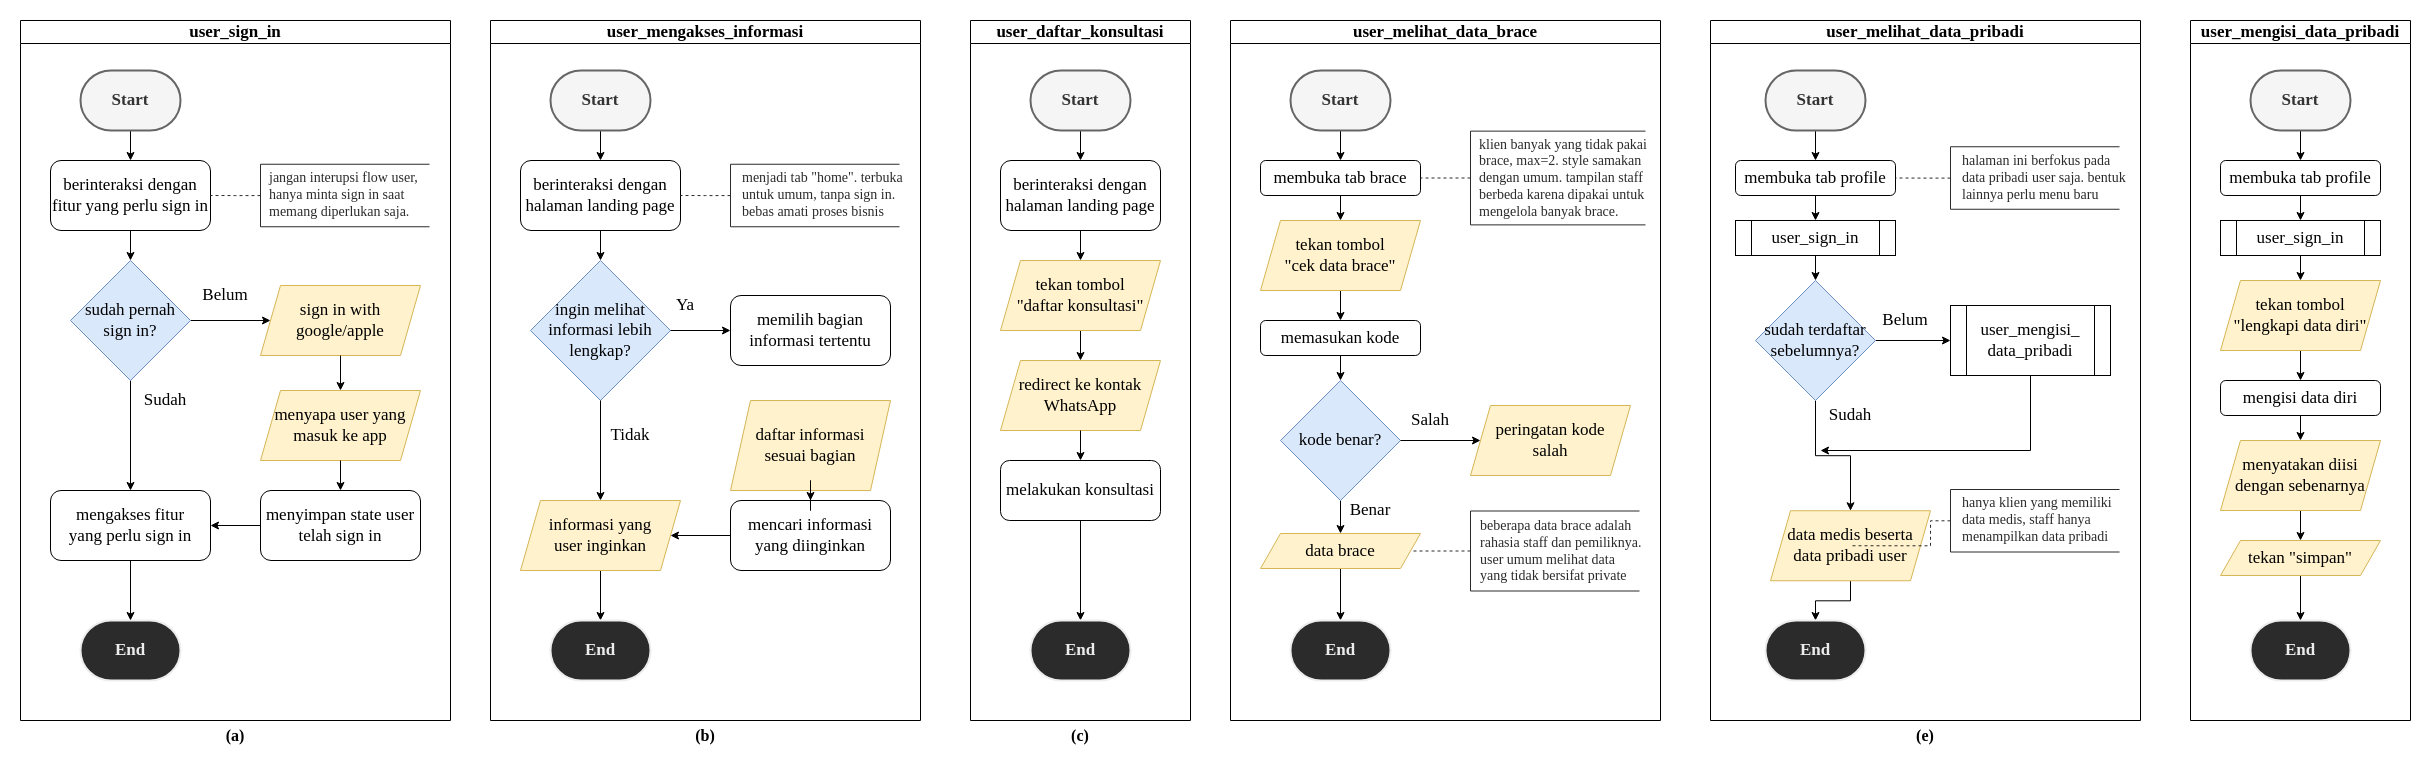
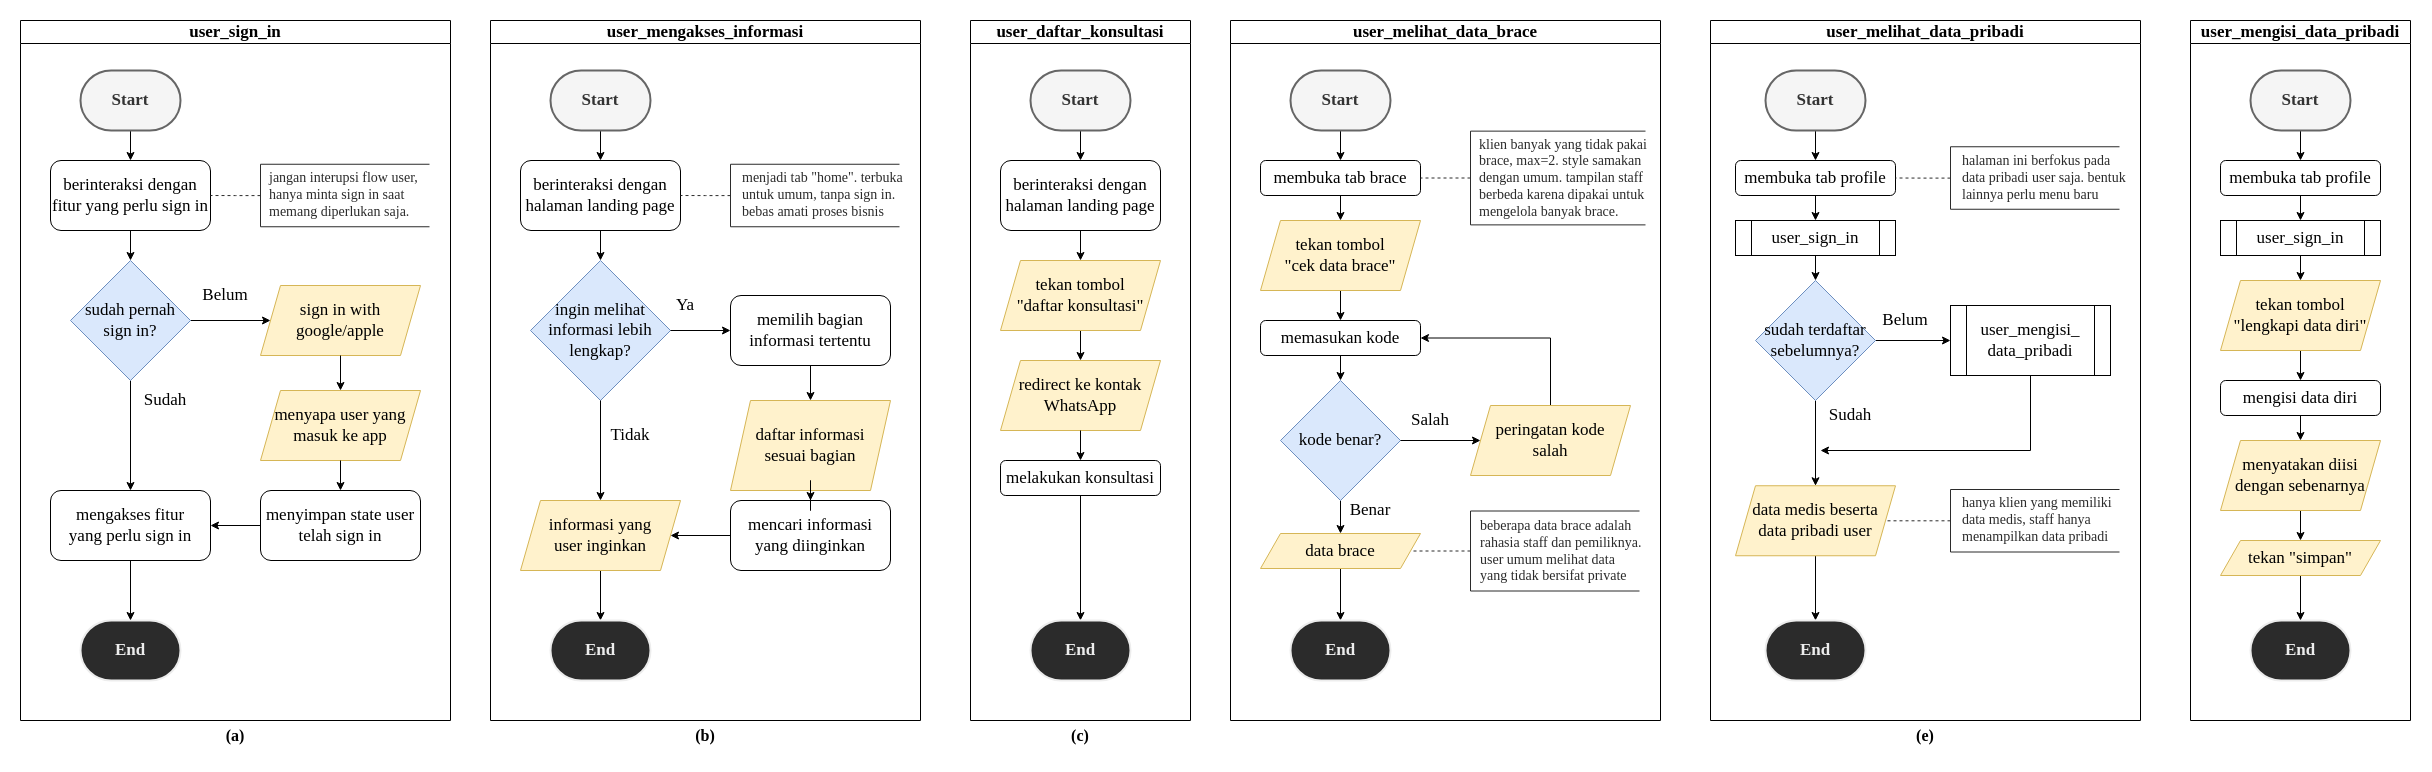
edge "peringatan kode salah" -> "memasukan kode": added
edge "memilih bagian informasi tertentu" -> "daftar informasi sesuai bagian": added
node "melakukan konsultasi": size 160x60 -> 160x35
node "data medis beserta data pribadi user": moved (1851, 546) -> (1816, 521)
